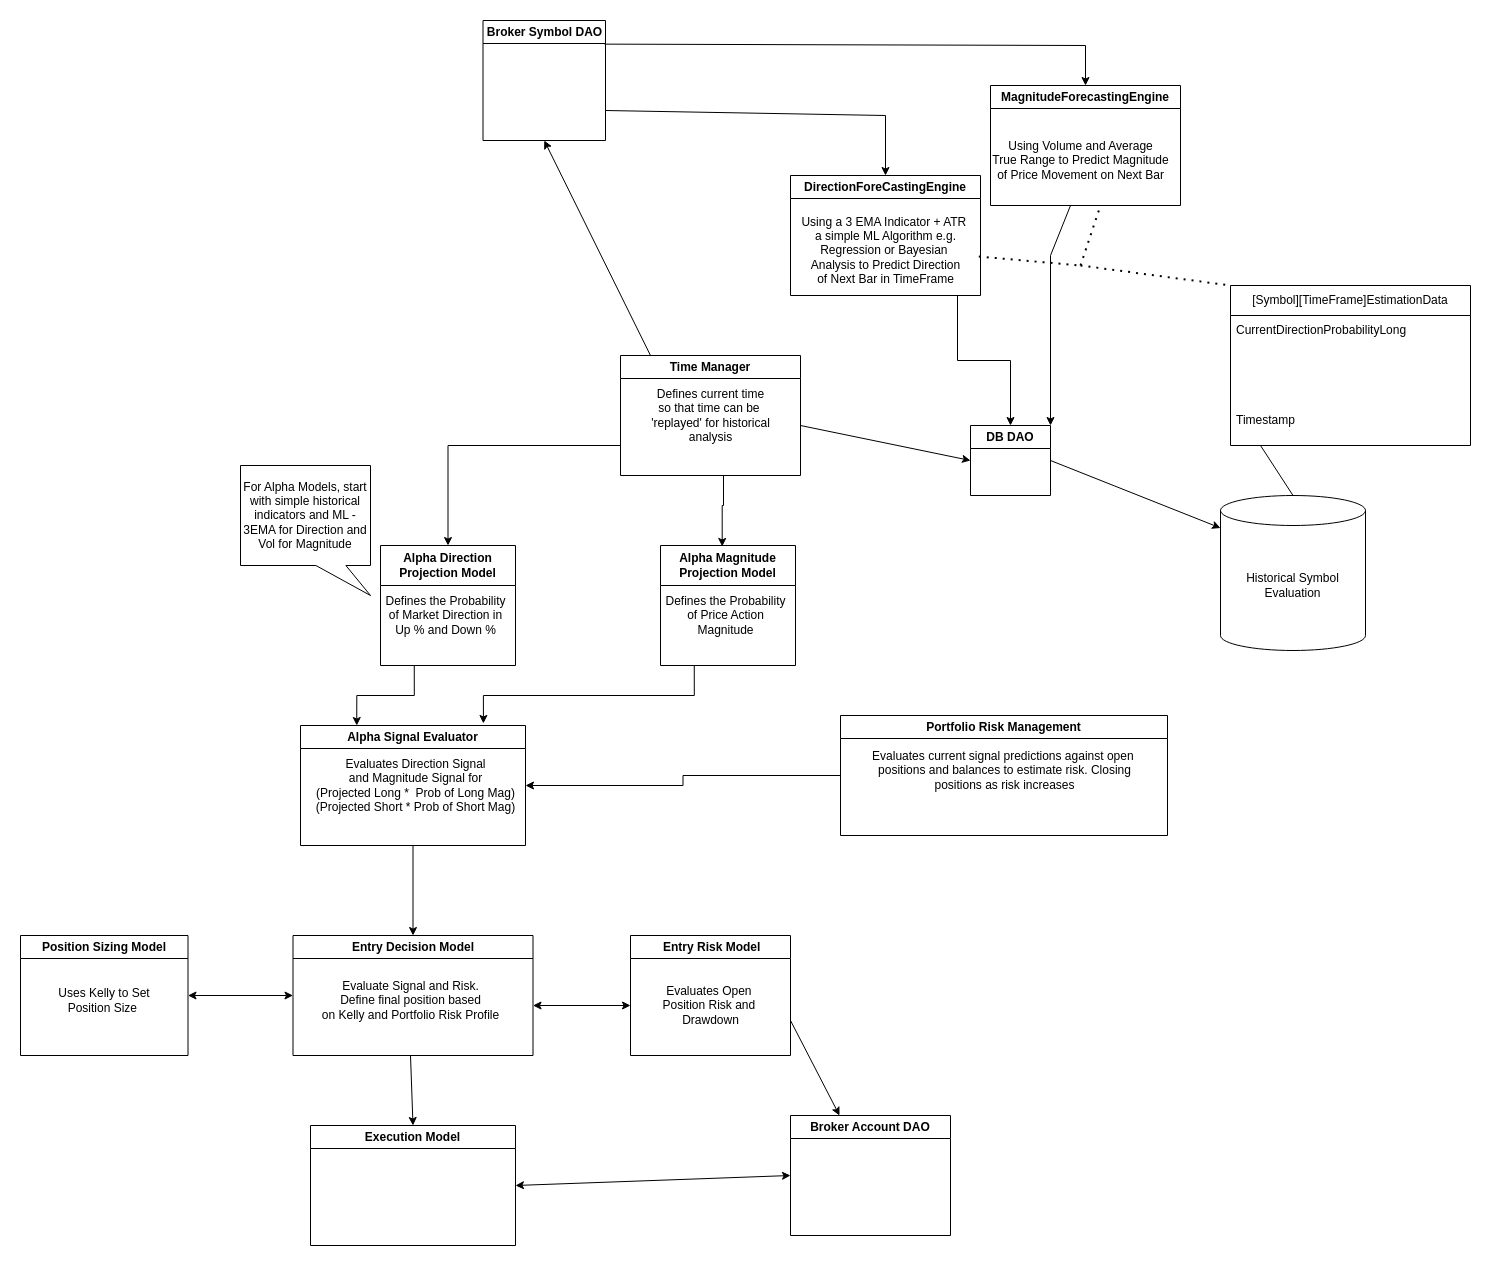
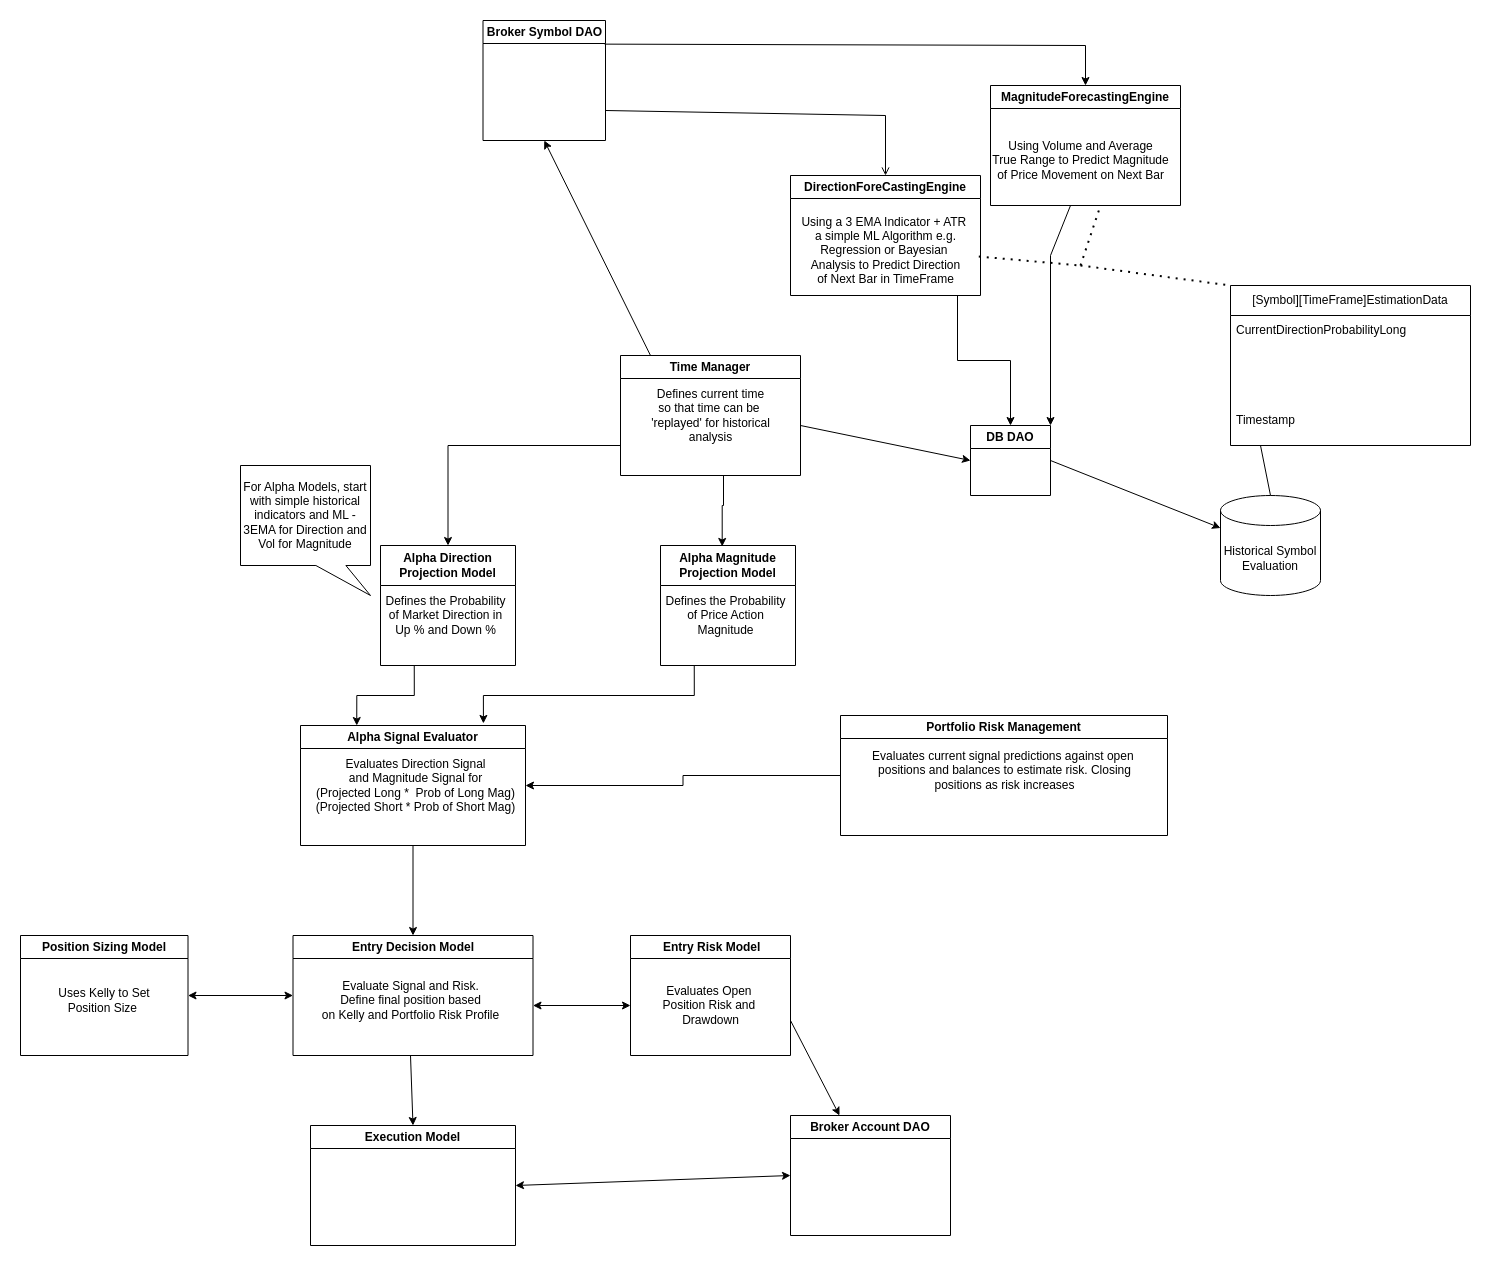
edge "Broker Symbol DAO" -> "DirectionForeCastingEngine": arrowhead classic -> open
node "Historical Symbol Evaluation": size 145x155 -> 100x100
